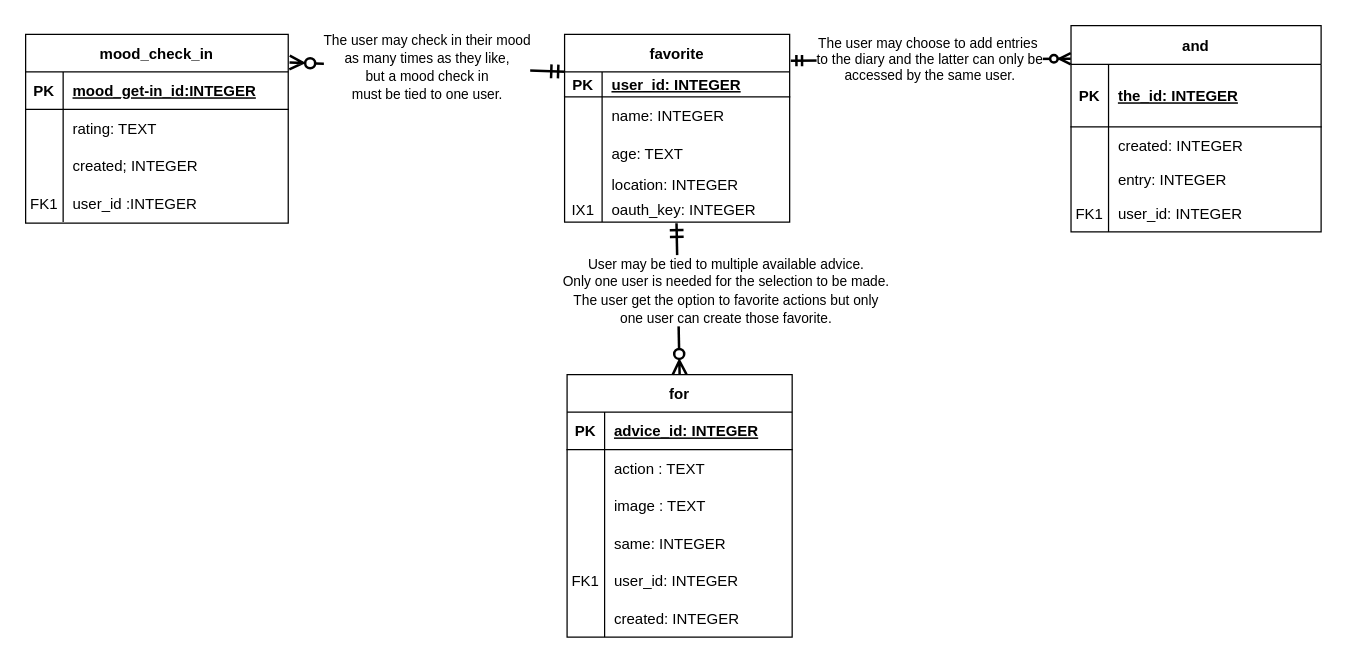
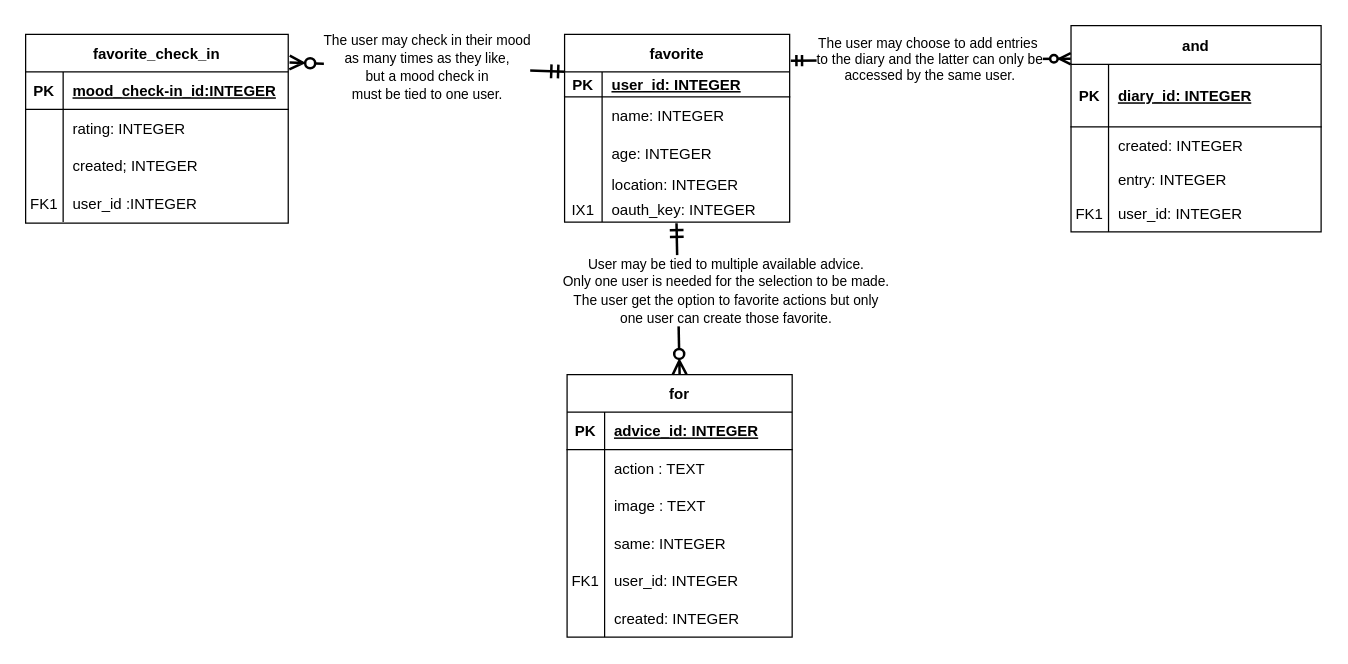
node "mood_check_in": label "mood_check_in" -> "favorite_check_in"
node "mood_get-in_id:INTEGER": label "mood_get-in_id:INTEGER" -> "mood_check-in_id:INTEGER"
node "the_id: INTEGER": label "the_id: INTEGER" -> "diary_id: INTEGER"
node "rating: TEXT": label "rating: TEXT" -> "rating: INTEGER"
node "age: TEXT": label "age: TEXT" -> "age: INTEGER"
